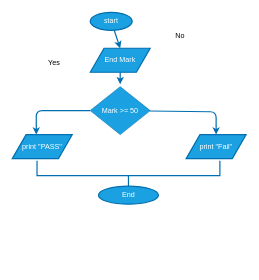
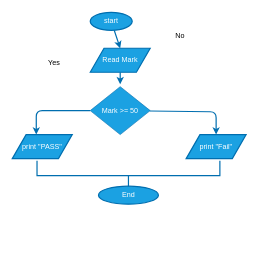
node "End Mark": label "End Mark" -> "Read Mark"
